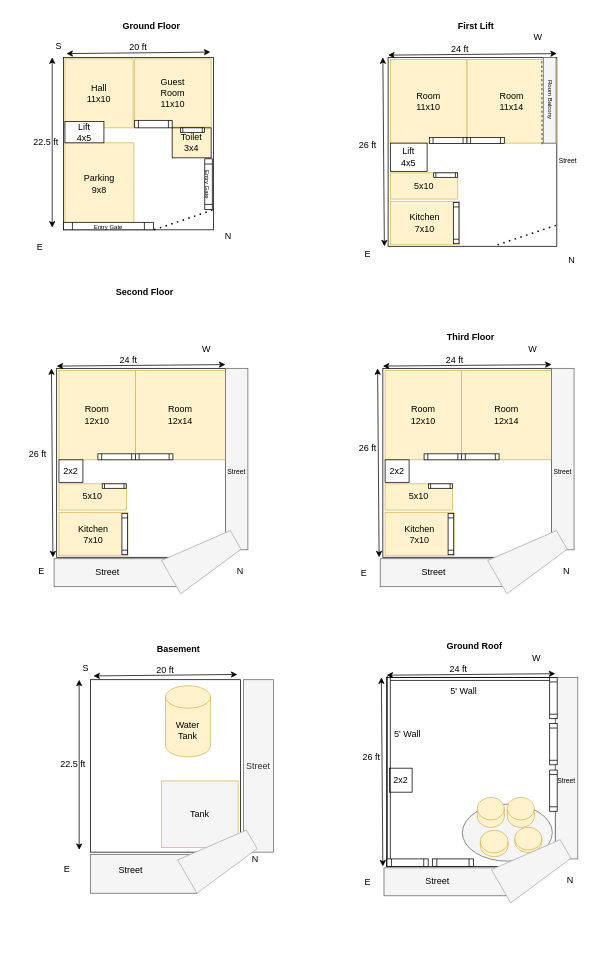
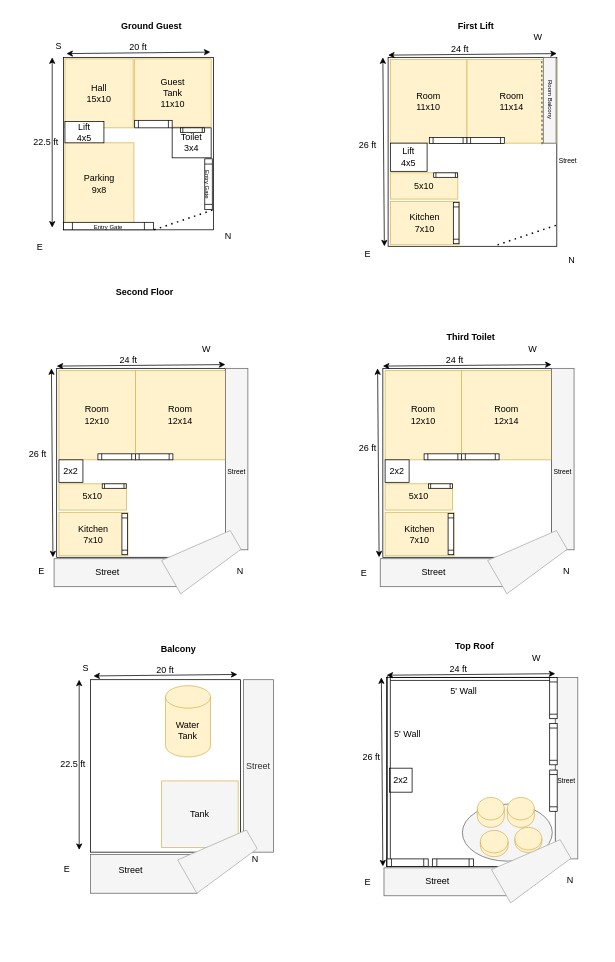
node "Ground Floor": label "Ground Floor" -> "Ground Guest"
node "Hall 11x10": label "Hall 11x10" -> "Hall 15x10"
node "Guest Room 11x10": label "Guest Room 11x10" -> "Guest Tank 11x10"
node "Toilet 3x4": fillcolor #fff2cc -> #ffffff
node "Third Floor": label "Third Floor" -> "Third Toilet"
node "Ground Roof": label "Ground Roof" -> "Top Roof"
node "Basement": label "Basement" -> "Balcony"
